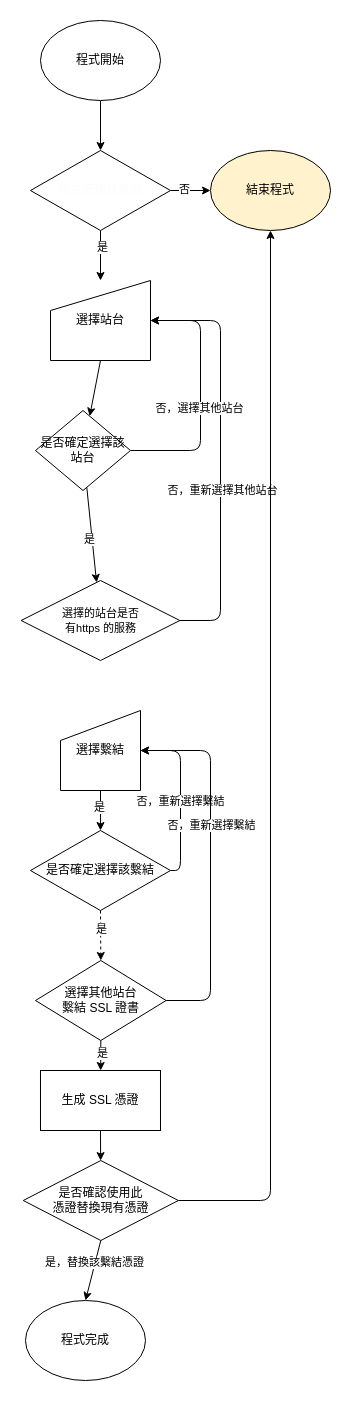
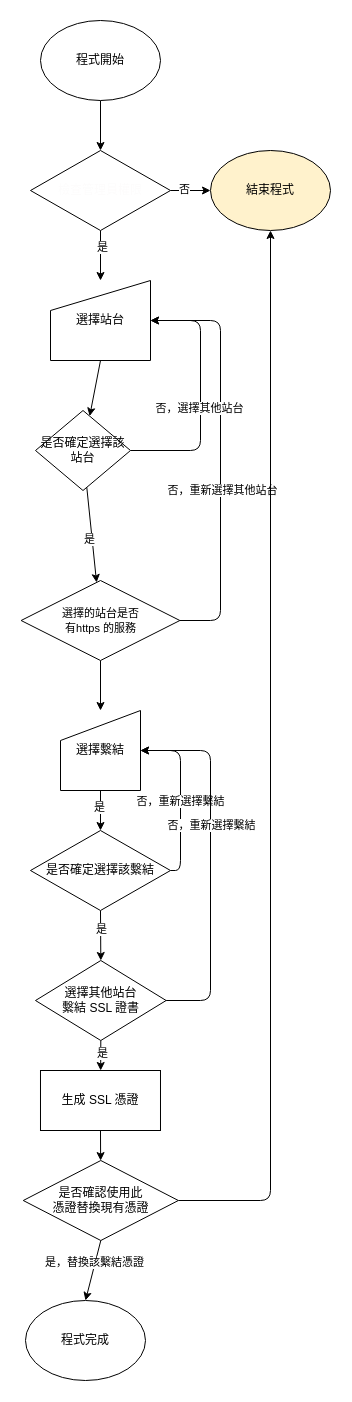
edge "選擇的站台是否 有https 的服務" -> "選擇繫結": added
edge "是否確定選擇該繫結" -> "選擇其他站台 繫結 SSL 證書": style dashed -> solid
